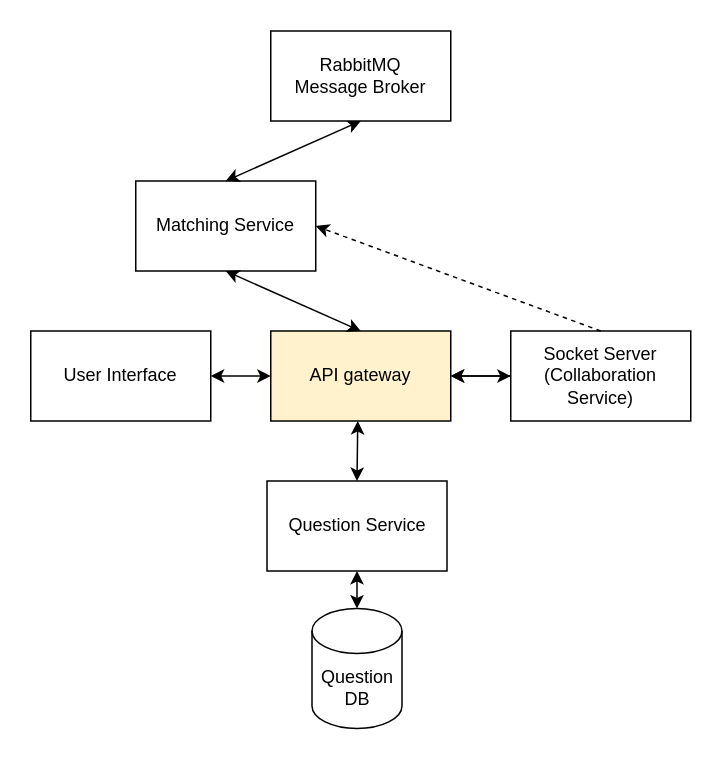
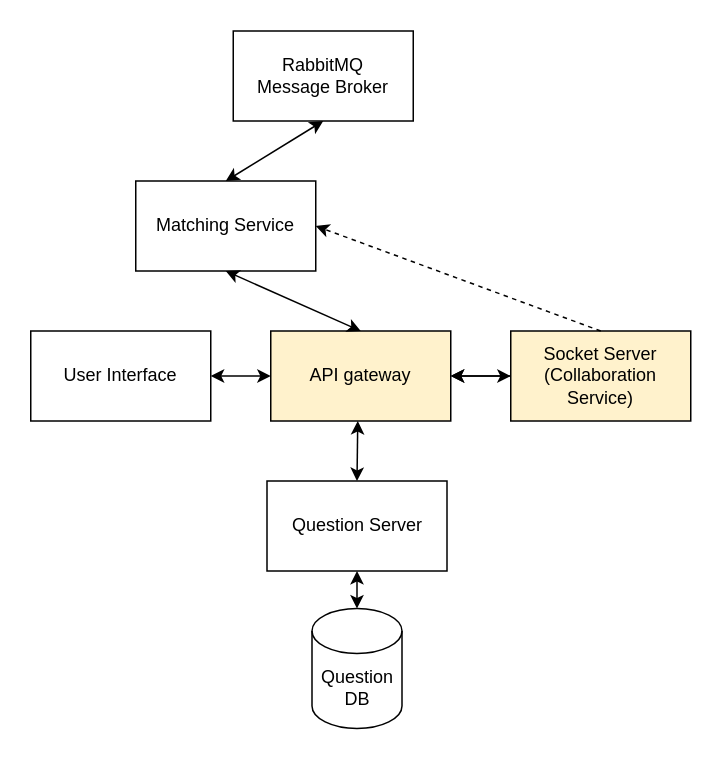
node "RabbitMQ Message Broker": moved (361, 76) -> (323, 76)
node "Socket Server (Collaboration Service)": fillcolor #ffffff -> #fff2cc
node "Question Service": label "Question Service" -> "Question Server"
